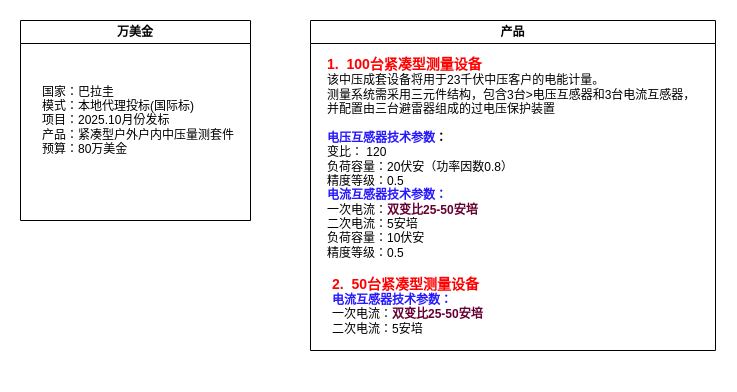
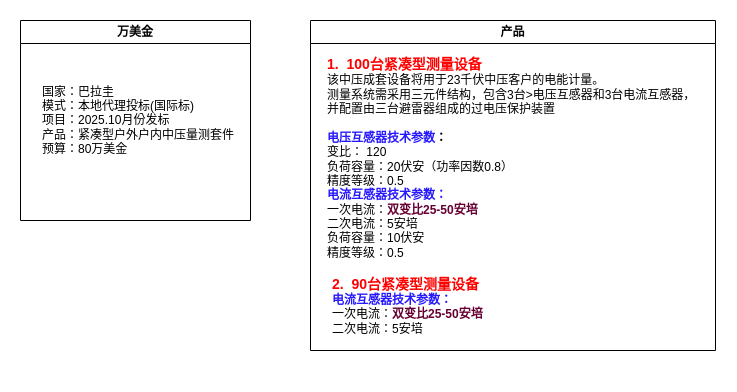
node "2. 50台紧凑型测量设备 电流互感器技术参数： 一次电流：双变比25-50安培 二次电流：5安培": label "2. 50台紧凑型测量设备 电流互感器技术参数： 一次电流：双变比25-50安培 二次电流：5安培" -> "2. 90台紧凑型测量设备 电流互感器技术参数： 一次电流：双变比25-50安培 二次电流：5安培"
